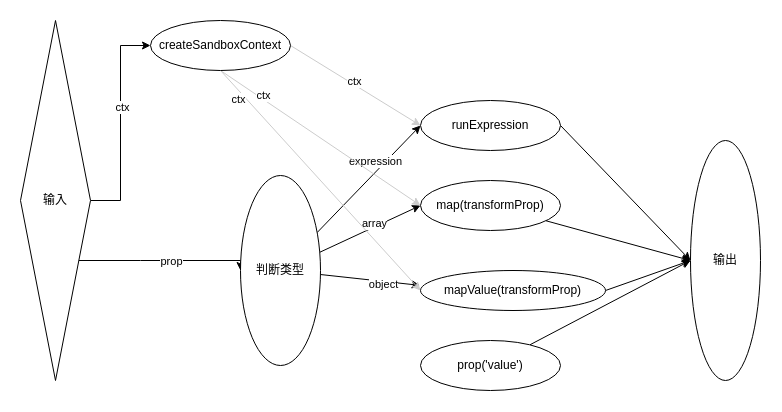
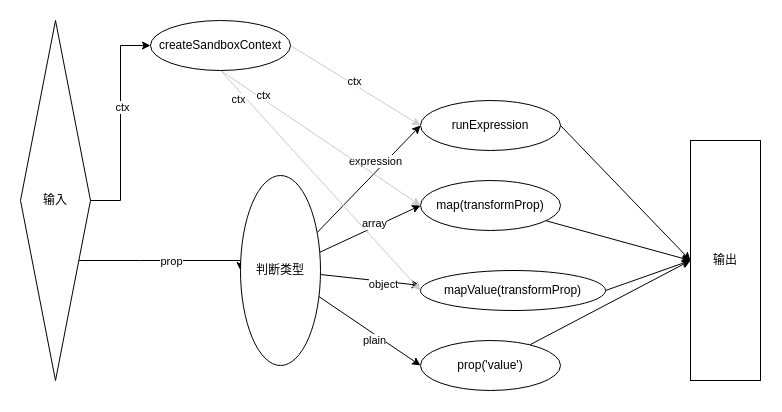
node "输出": shape ellipse -> rectangle
edge "判断类型" -> "prop('value')": added, label "plain"
